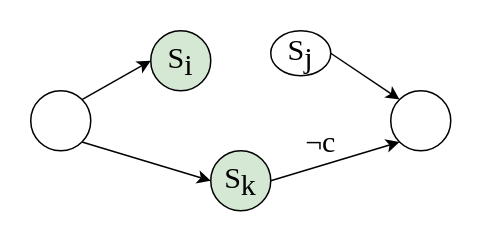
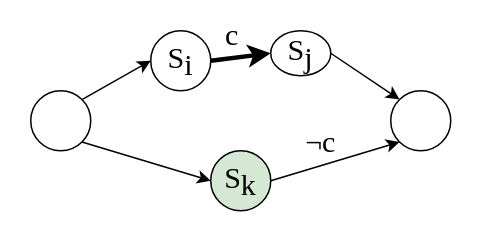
edge "Si" -> "Sj": added, label "c"
node "Si": fillcolor #d5e8d4 -> #ffffff
